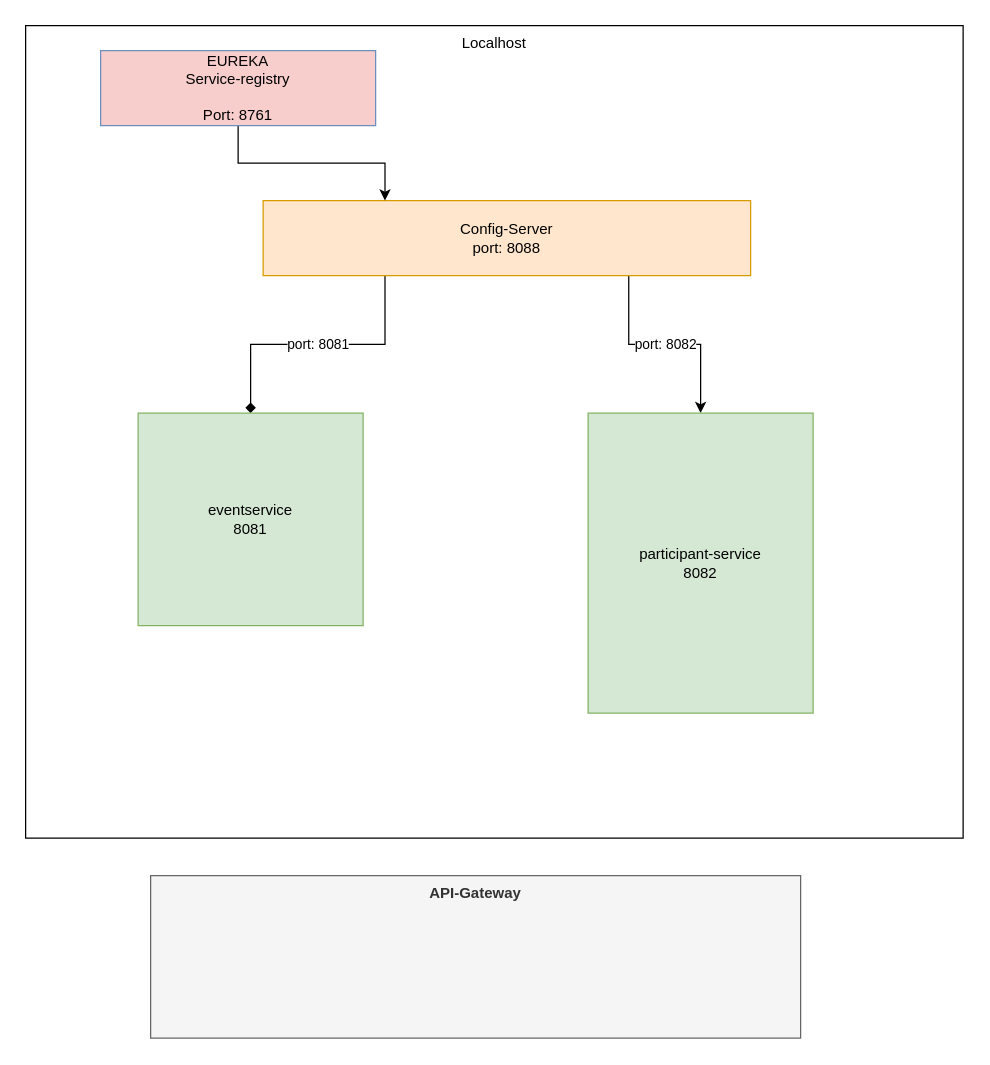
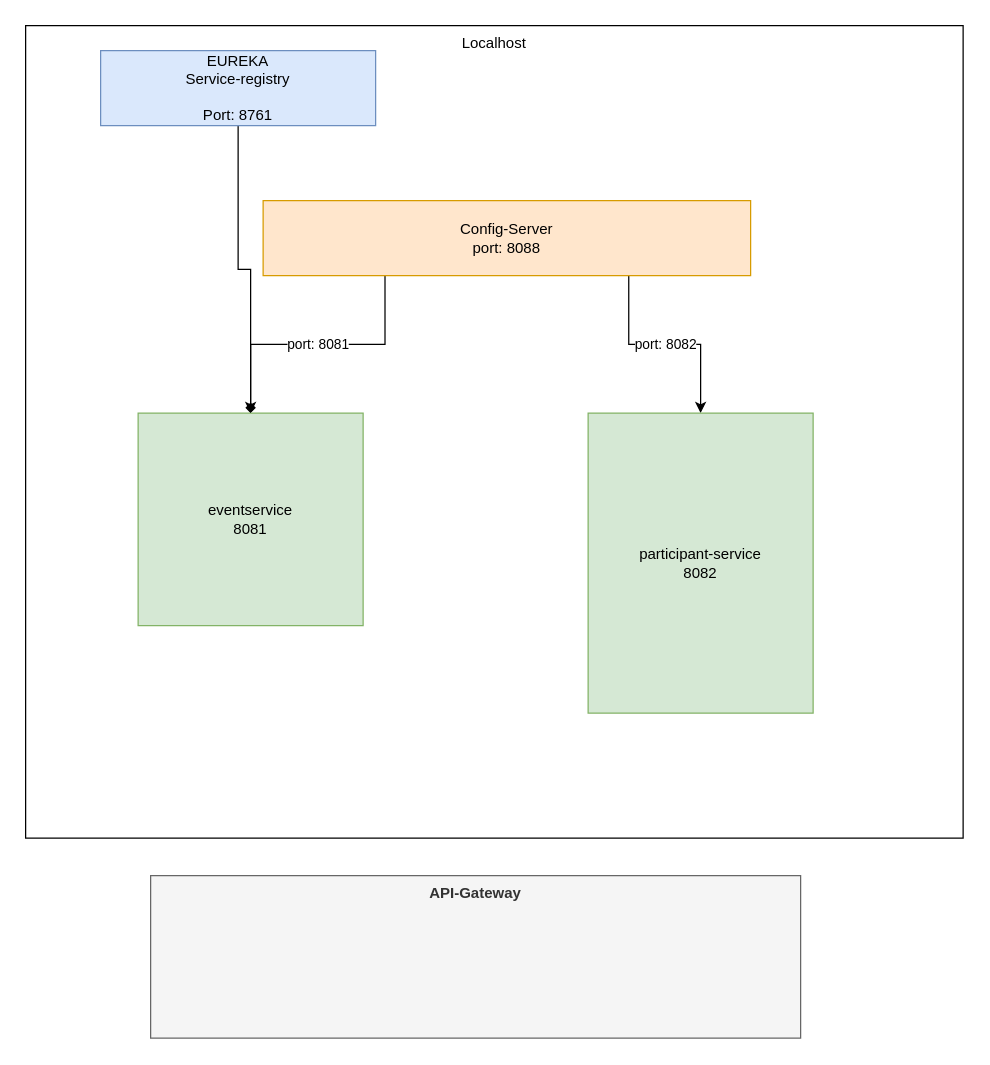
node "EUREKA Service-registry Port: 8761": fillcolor #f8cecc -> #dae8fc
edge "EUREKA Service-registry Port: 8761" -> "Config-Server port: 8088": now "EUREKA Service-registry Port: 8761" -> "eventservice 8081"
